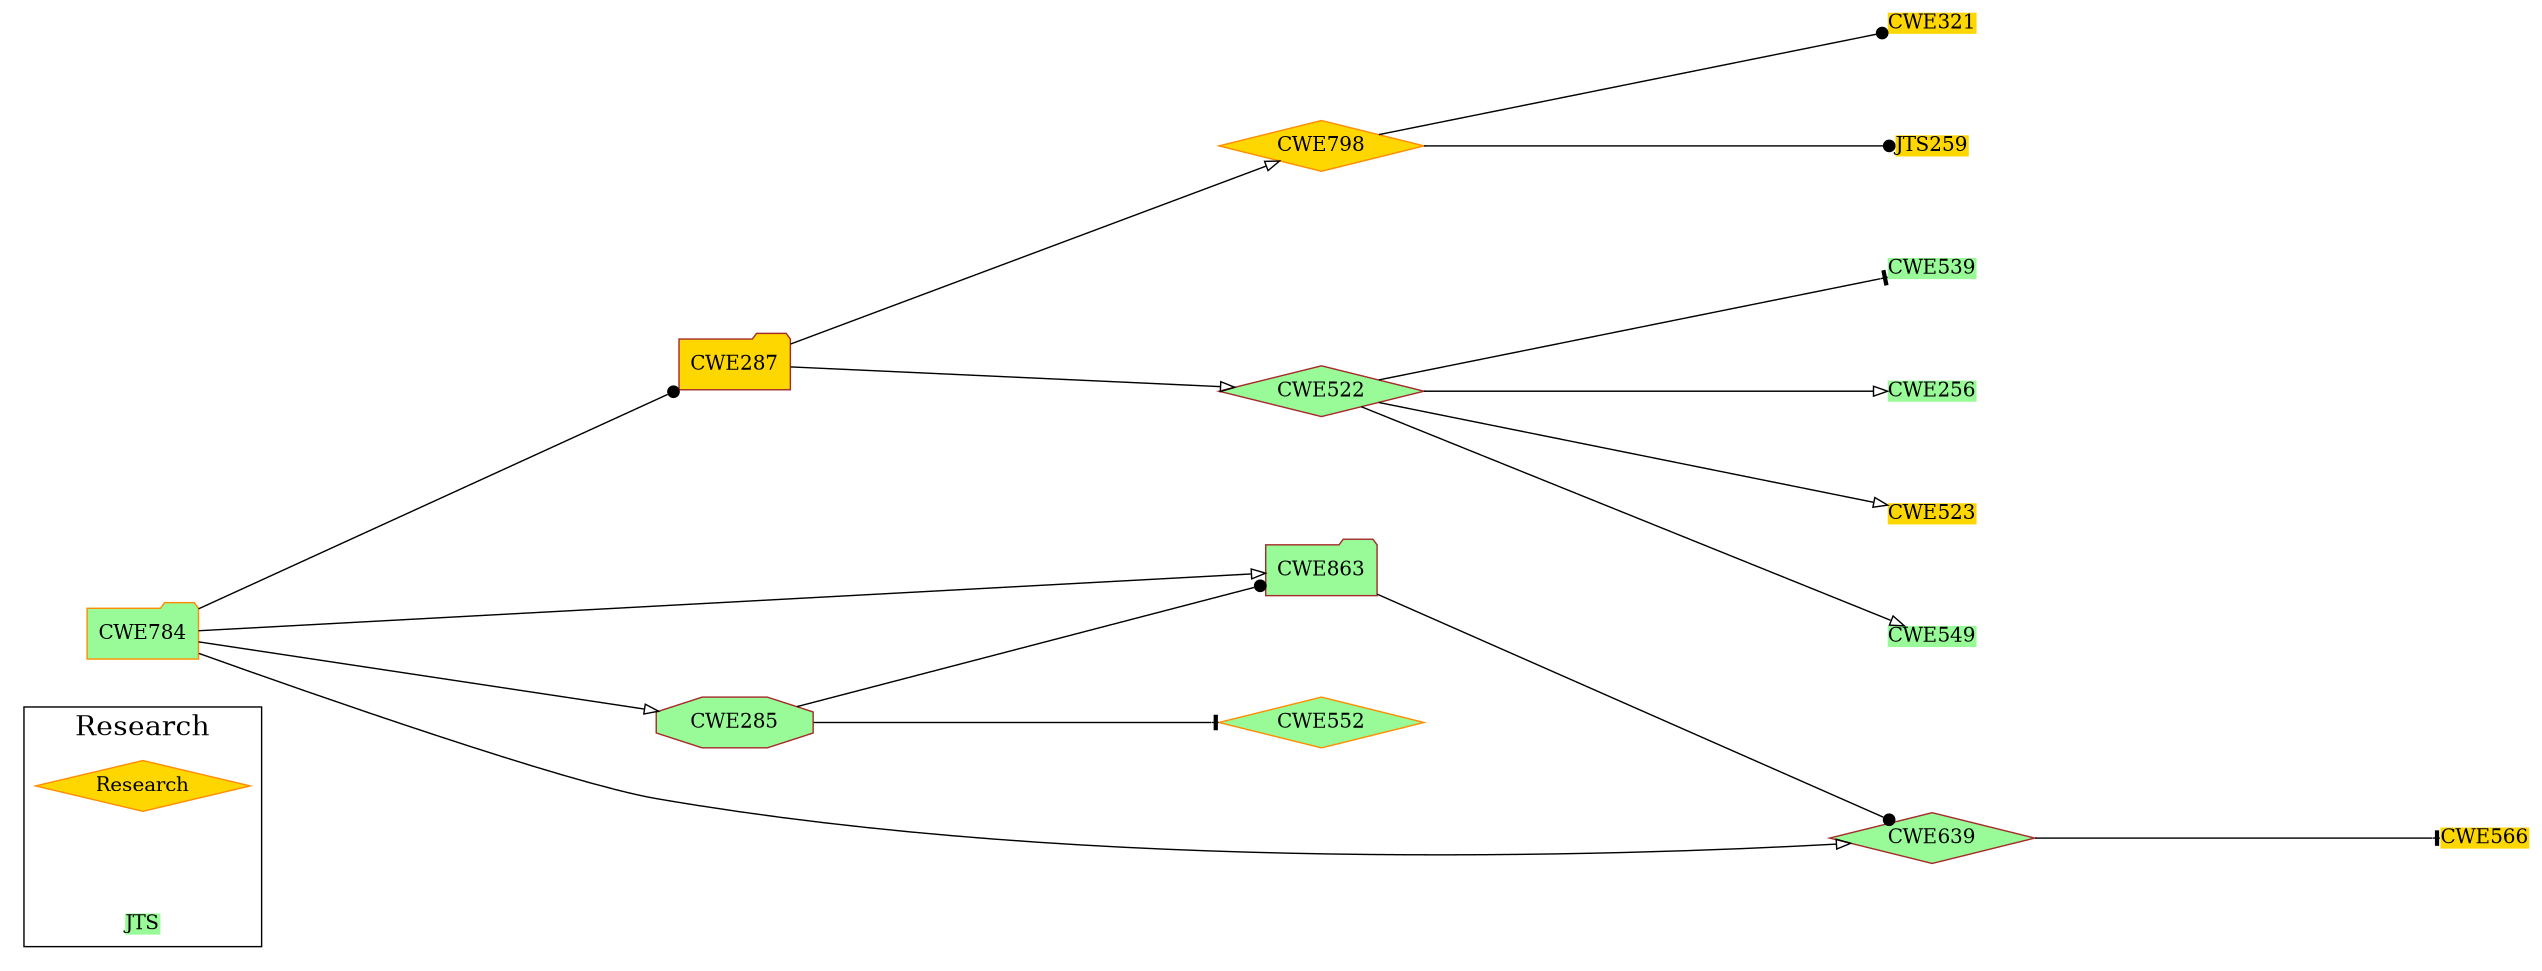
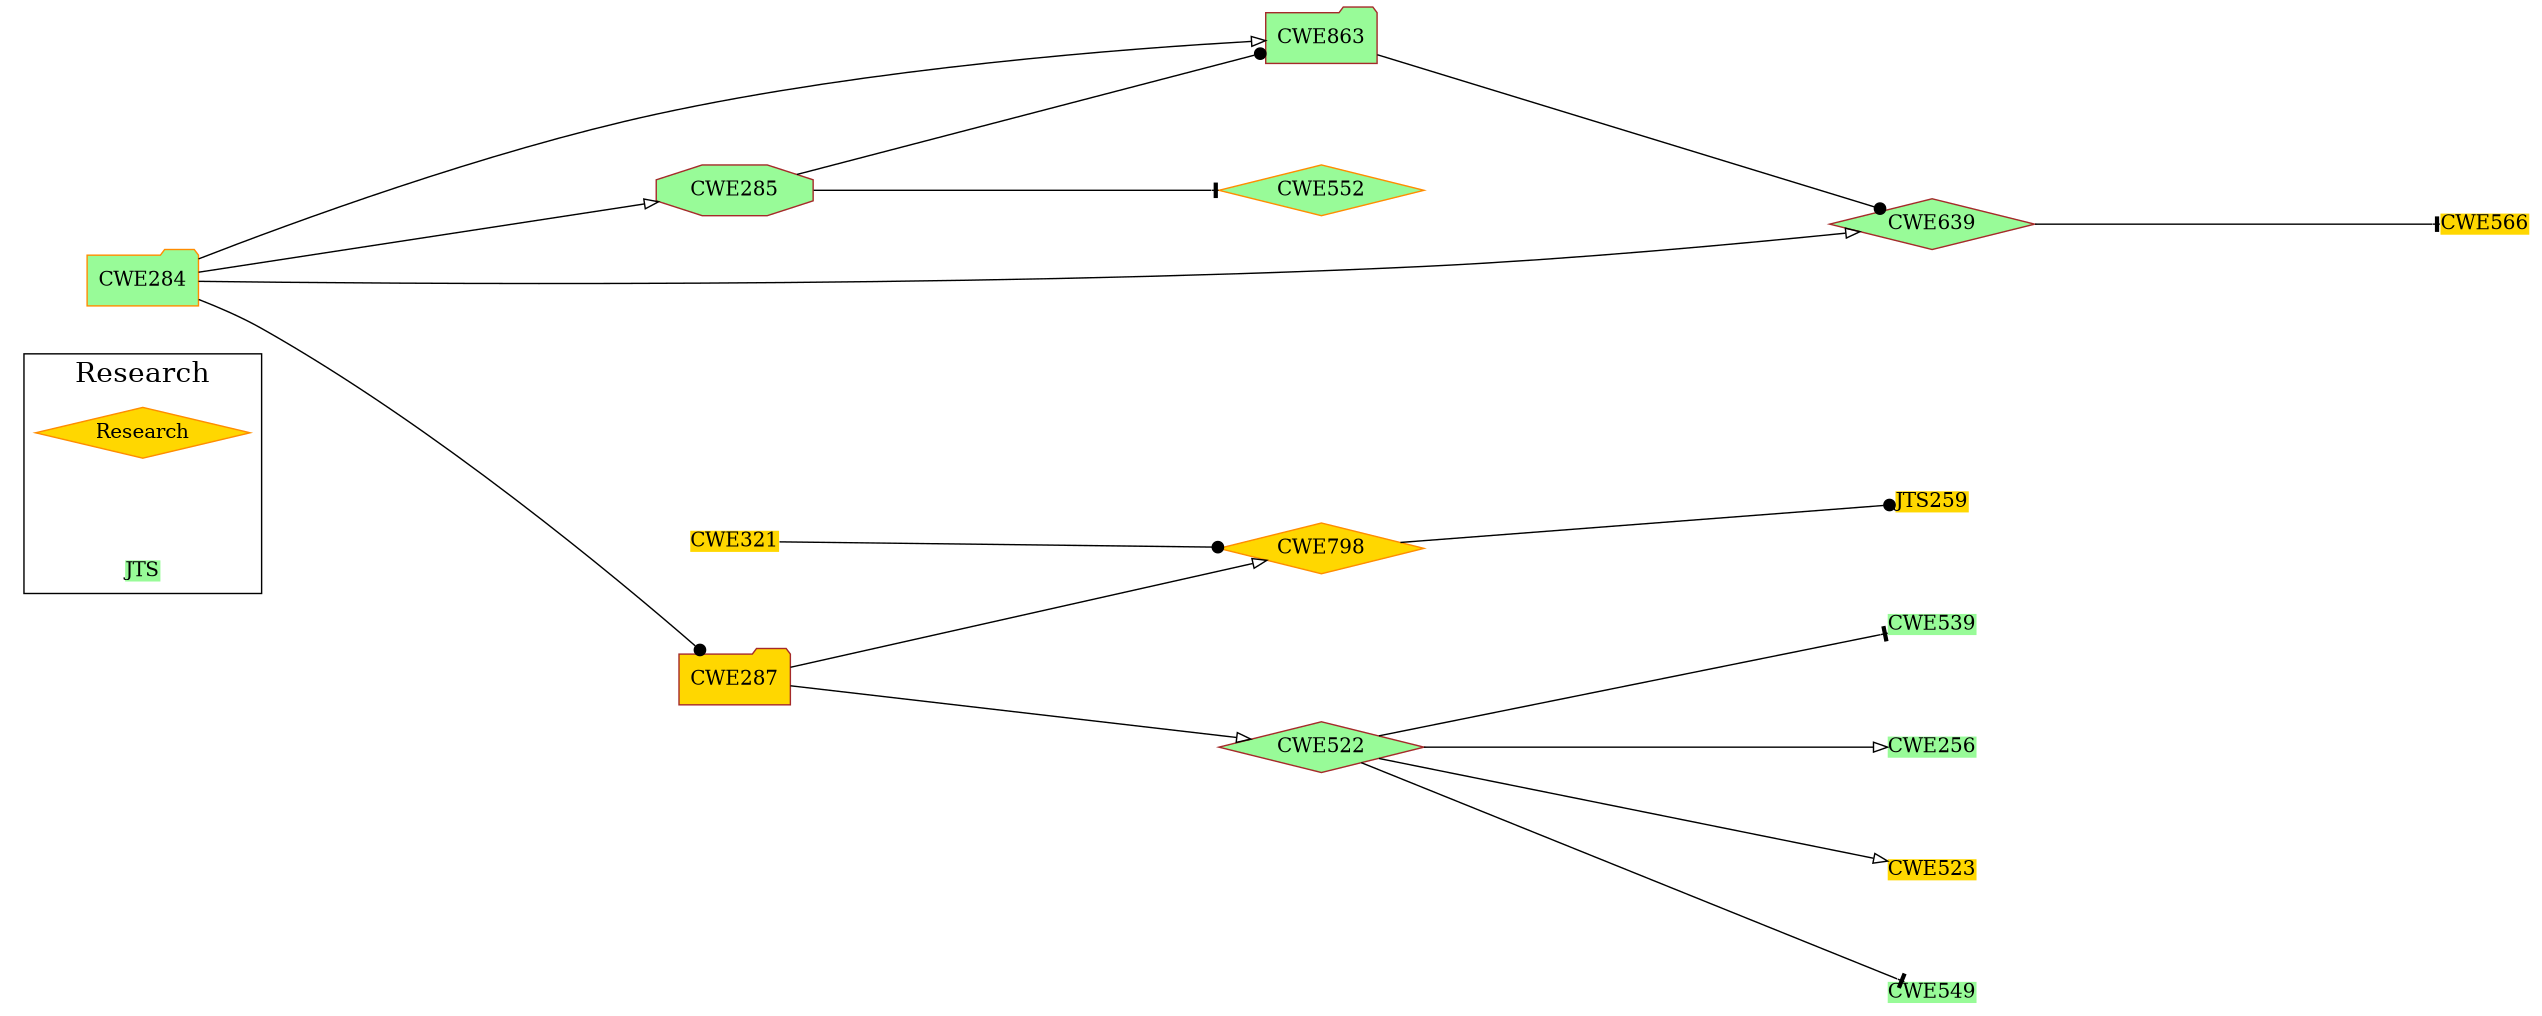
edge "CWE798" -> "CWE321": reversed
edge "CWE522" -> "CWE549": arrowhead onormal -> tee
node "CWE784": label "CWE784" -> "CWE284"
